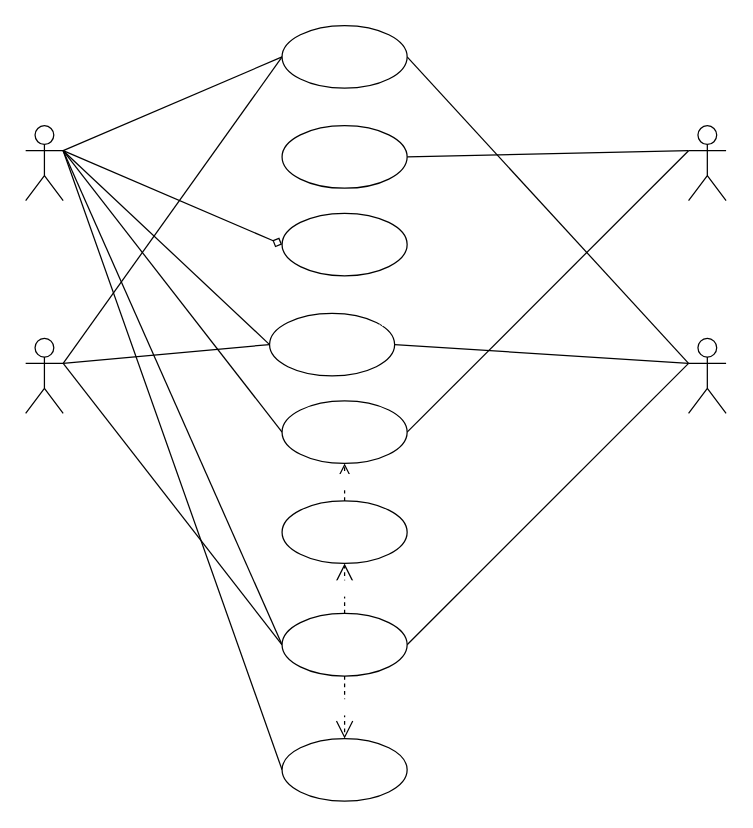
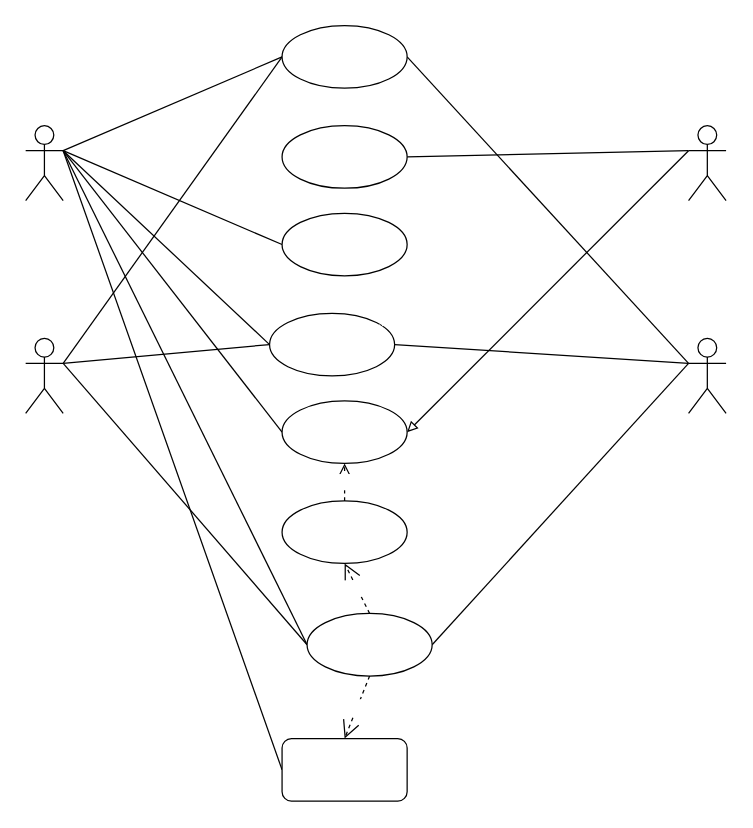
edge "อาจารย์" -> "การสร้างกิจกรรม": arrowhead diamond -> none
edge "ระบบ" -- "จกรรมุมัติแบบอัตโนมัติ": arrowhead none -> block
node "การแจ้งเตือน": moved (344, 644) -> (369, 644)
node "การจัดการใบประกาศ": shape ellipse -> rounded rectangle
